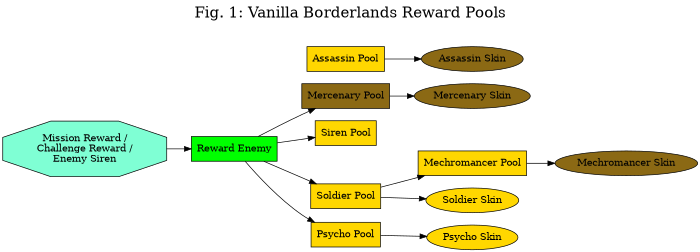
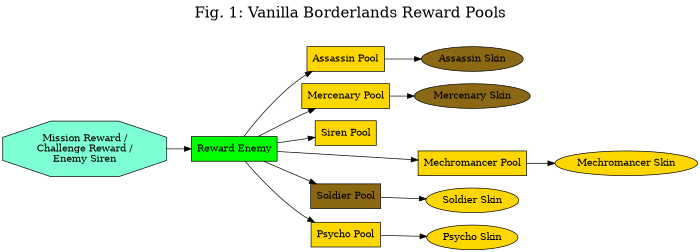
node "Mercenary Pool": fillcolor goldenrod4 -> gold
edge "Reward Enemy" -> "Assassin Pool": added
node "Mechromancer Skin": fillcolor goldenrod4 -> gold
edge "Soldier Pool" -> "Mechromancer Pool": now "Reward Enemy" -> "Mechromancer Pool"
node "Soldier Pool": fillcolor gold -> goldenrod4
